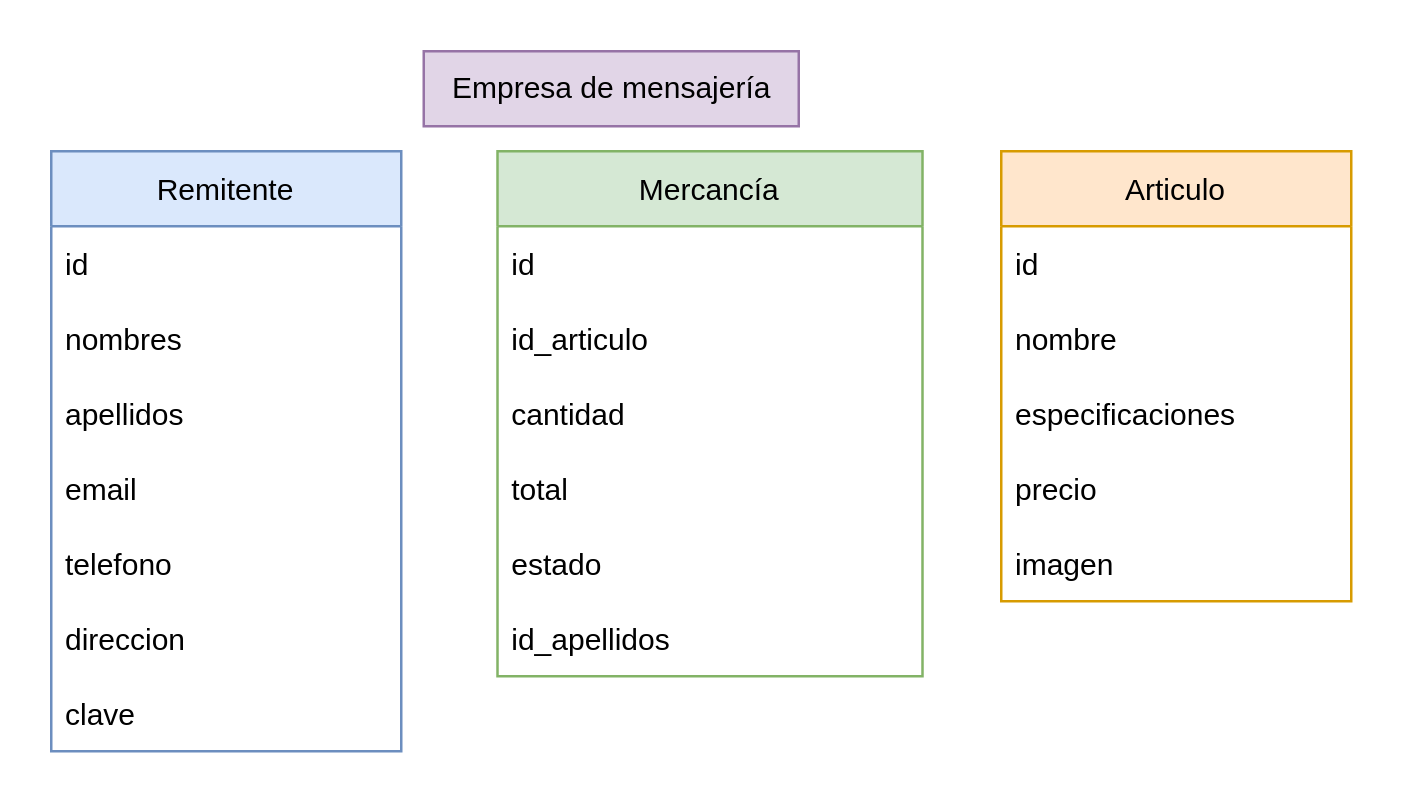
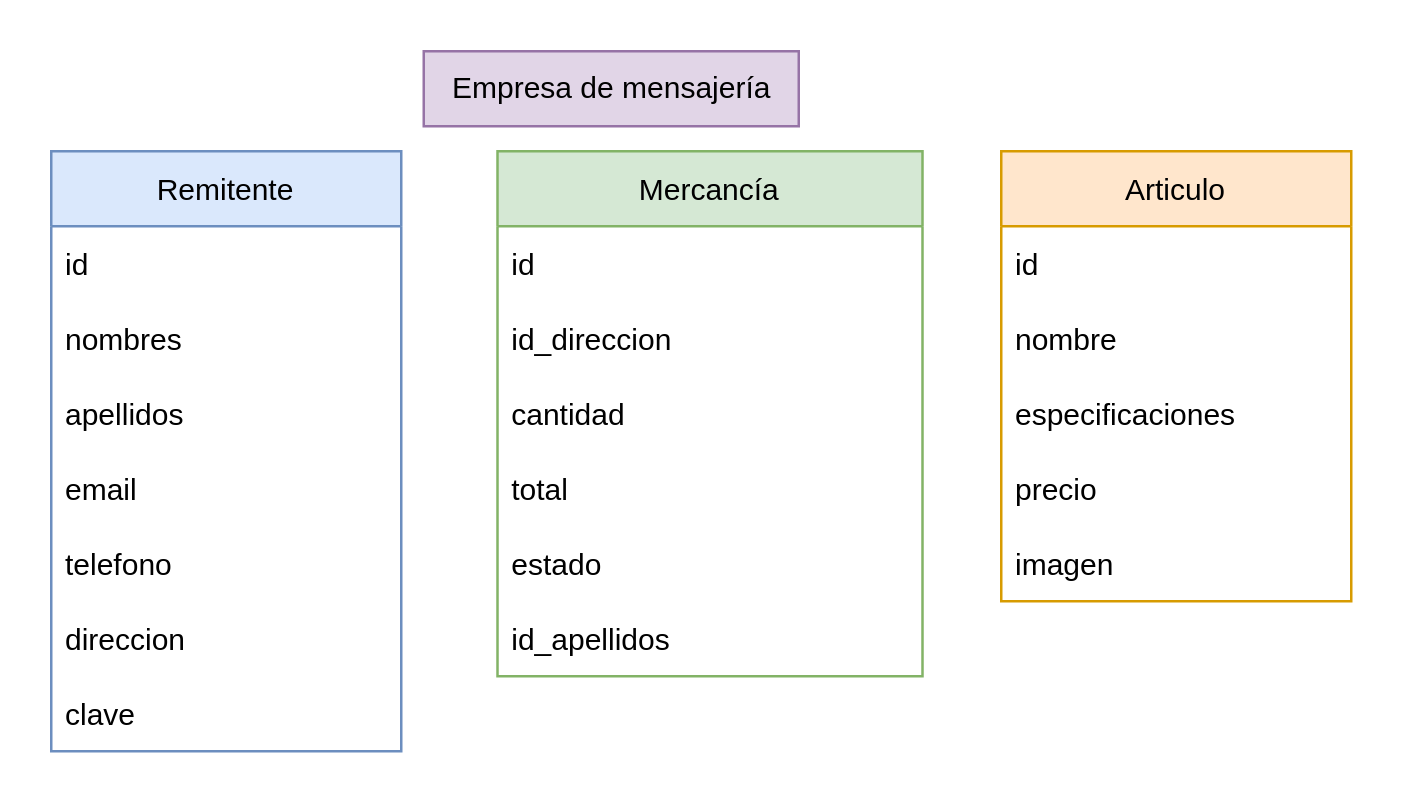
node "id_articulo": label "id_articulo" -> "id_direccion"
